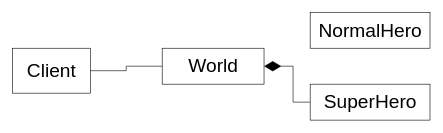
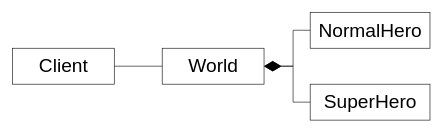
edge "NormalHero" -> "World": added
node "Client": size 78x45 -> 102x36
